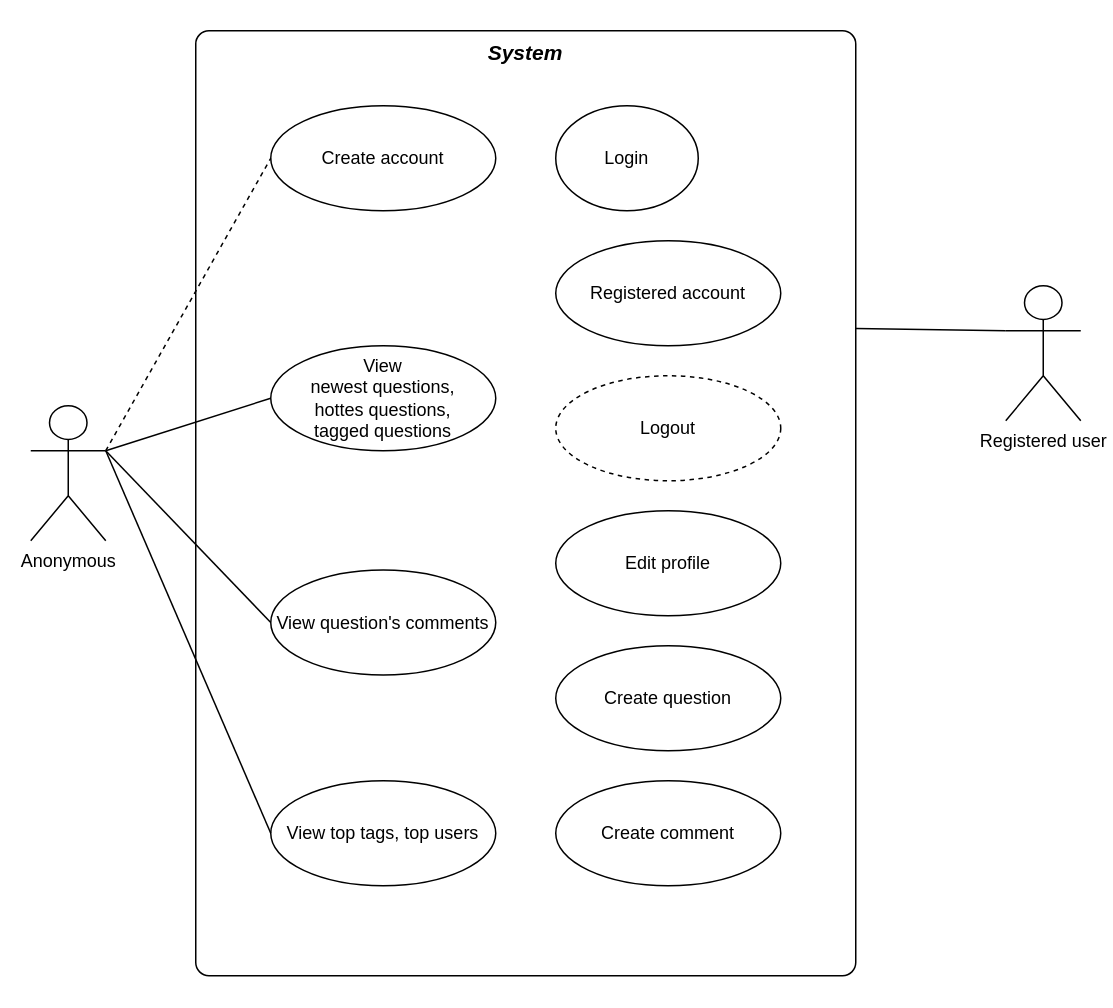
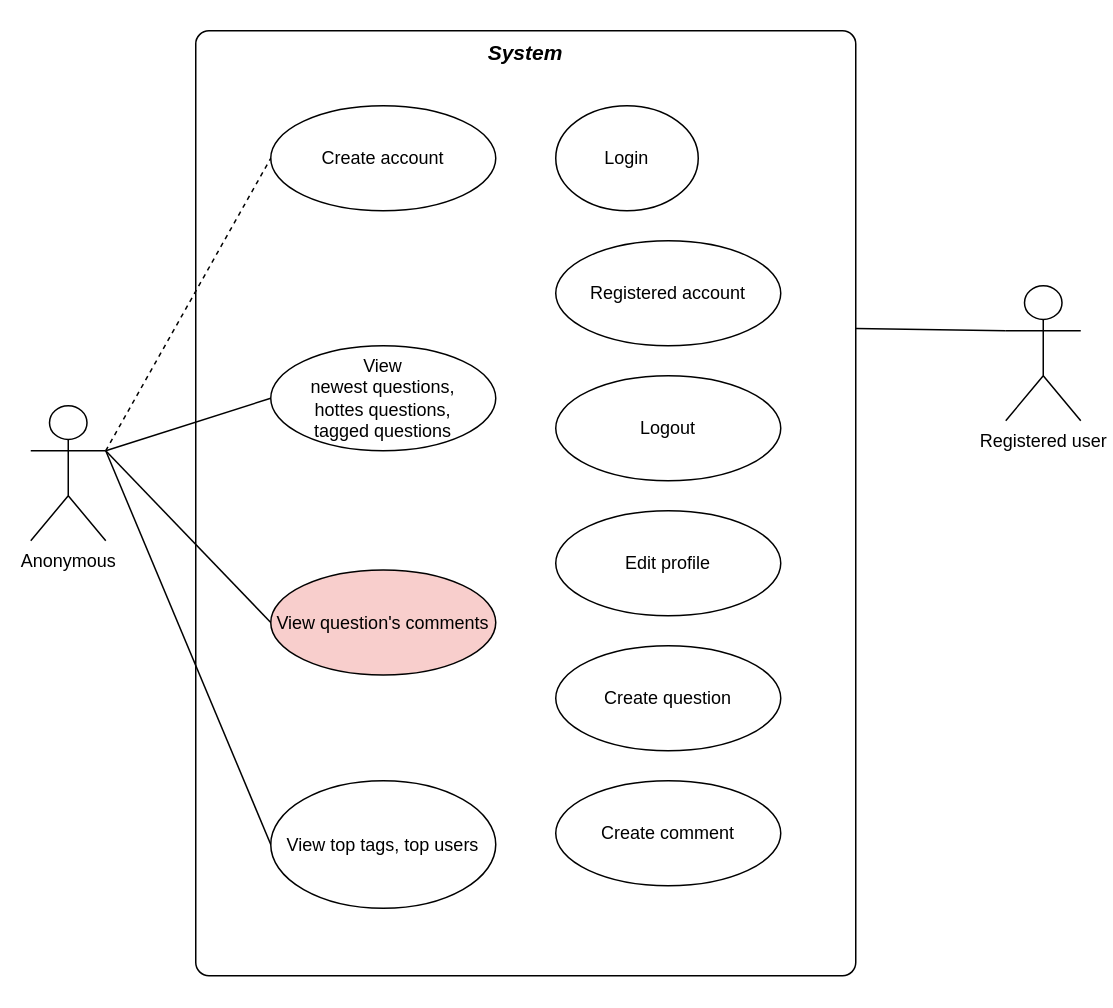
node "Logout": style dashed -> solid
node "View question's comments": fillcolor #ffffff -> #f8cecc
node "View top tags, top users": size 225x105 -> 225x128
